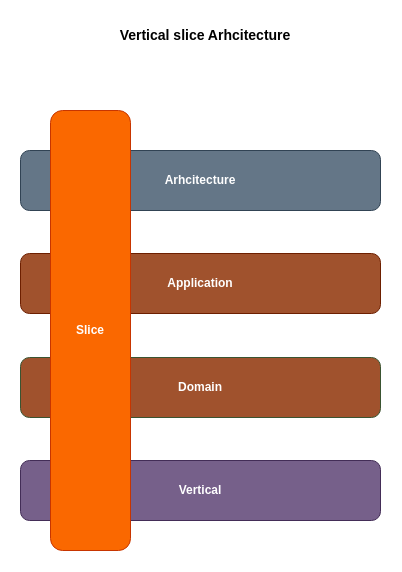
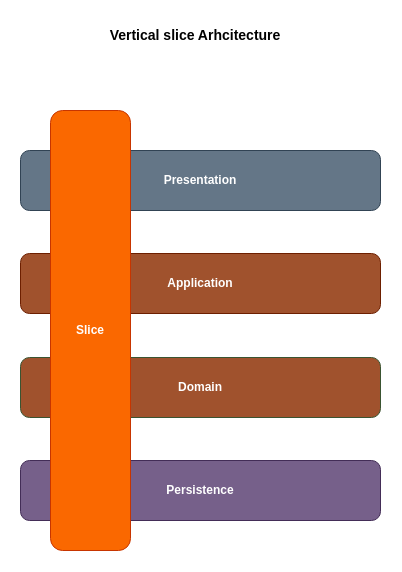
node "Vertical slice Arhcitecture": moved (206, 36) -> (196, 36)
node "Arhcitecture": label "Arhcitecture" -> "Presentation"
node "Vertical": label "Vertical" -> "Persistence"
